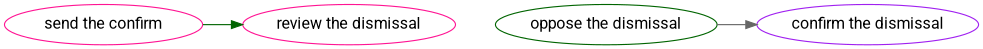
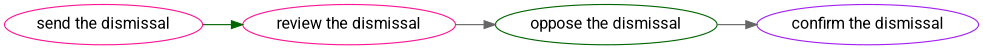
node "send the confirm": label "send the confirm" -> "send the dismissal"
edge "review the dismissal" -> "oppose the dismissal": added
